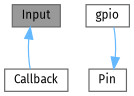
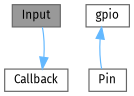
edge "gpio" -> "Pin": reversed
edge "Callback" -> "Input": reversed
